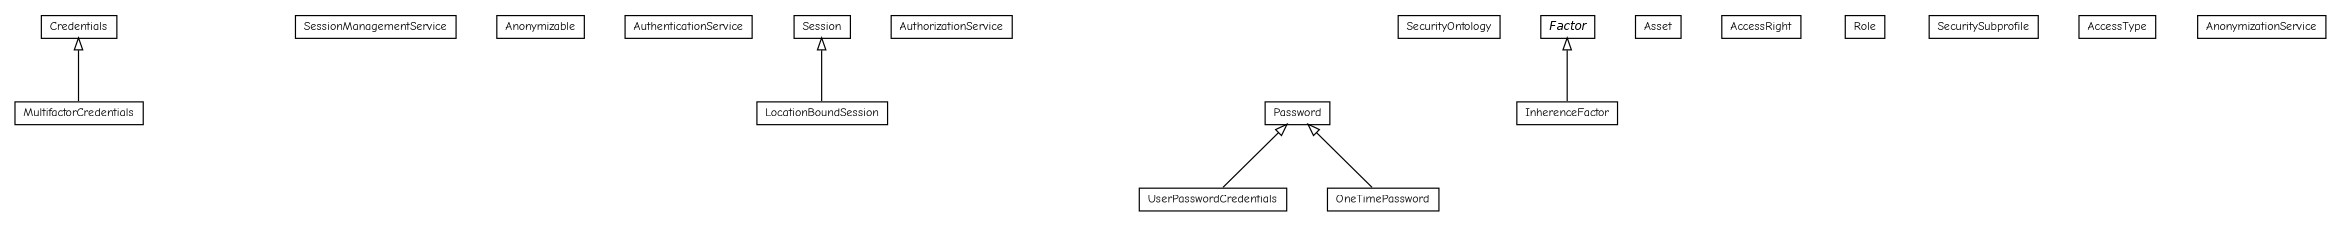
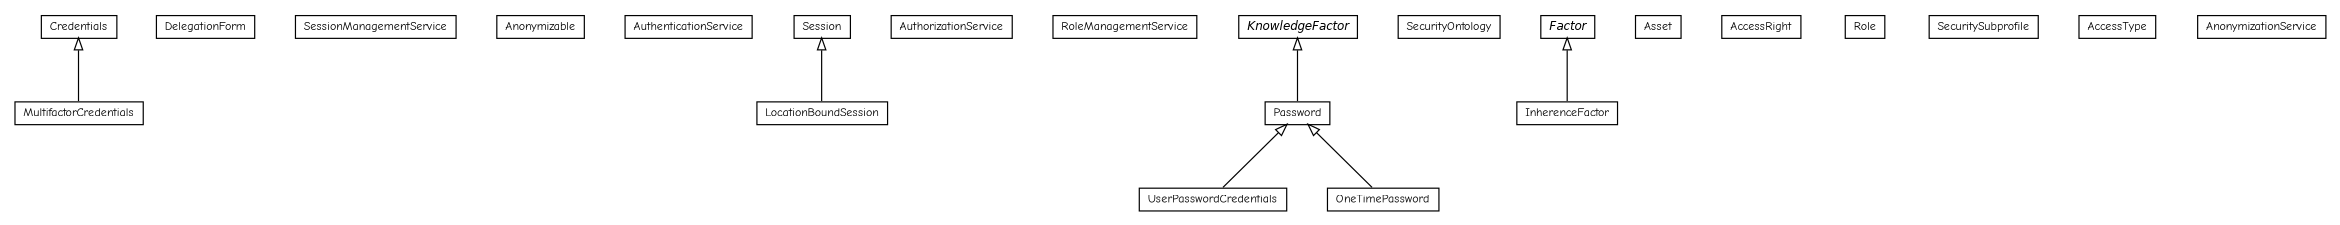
node "DelegationForm": added
node "RoleManagementService": added
node "KnowledgeFactor": added
